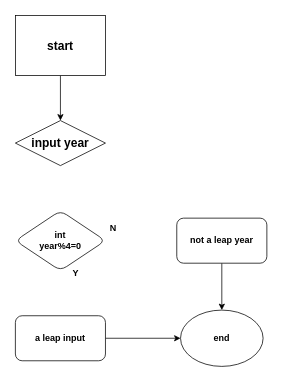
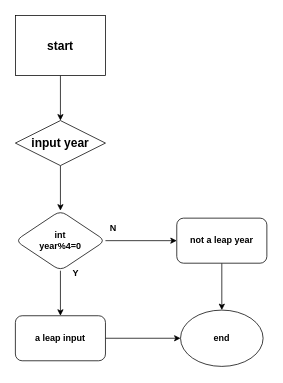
edge "input year" -> "int year%4=0": added
edge "int year%4=0" -> "not a leap year": added
edge "int year%4=0" -> "a leap input": added
